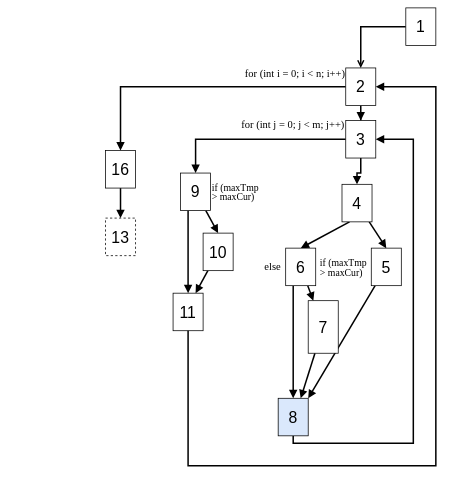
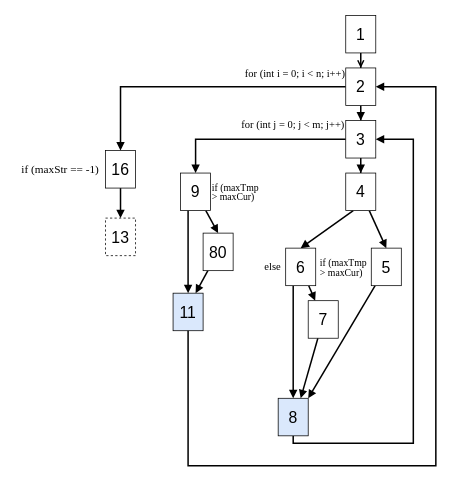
node "1": moved (420, 27) -> (360, 34)
node "if (maxStr == -1)": added
node "4": moved (357, 203) -> (360, 192)
node "10": label "10" -> "80"
node "11": fillcolor #ffffff -> #dae8fc
node "7": size 30x53 -> 30x38
